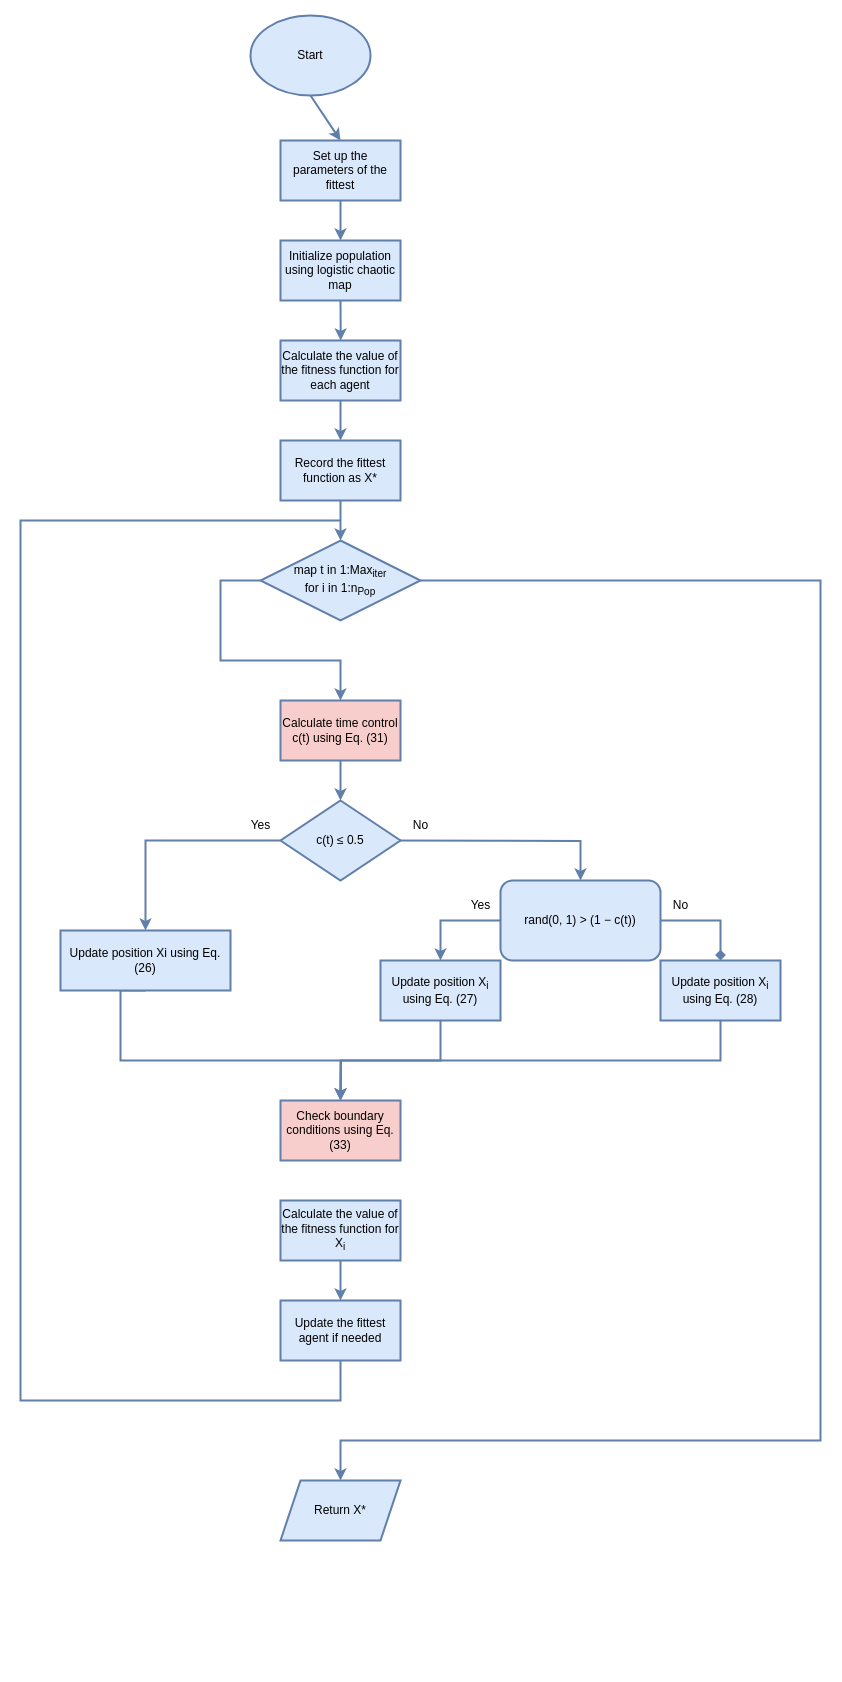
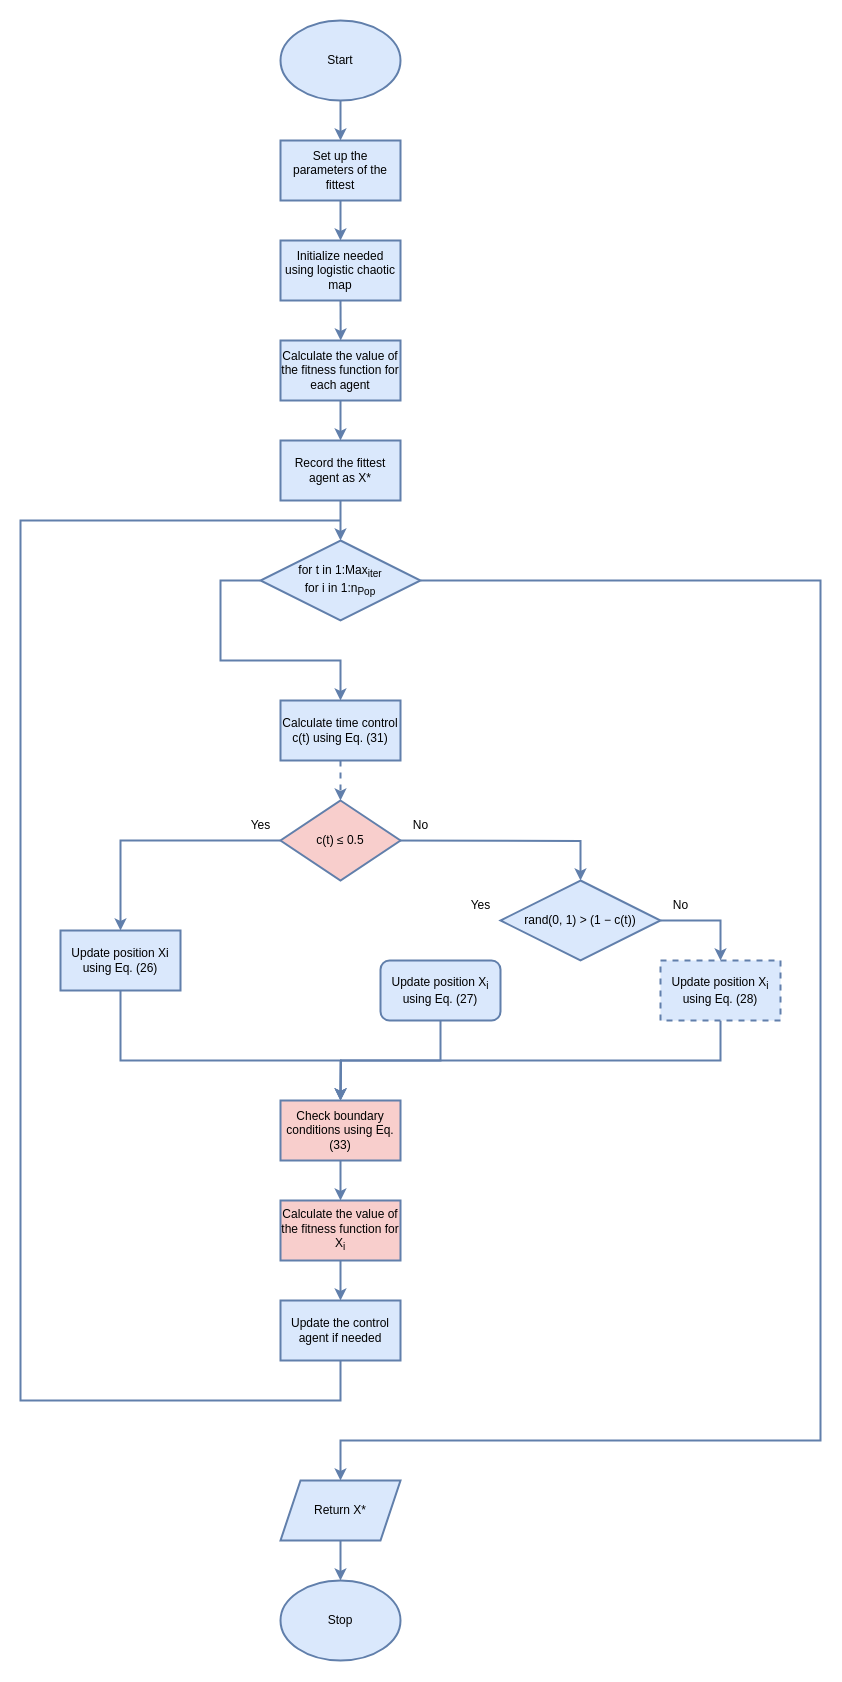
node "Start": moved (311, 56) -> (341, 61)
node "Initialize population using logistic chaotic map": label "Initialize population using logistic chaotic map" -> "Initialize needed using logistic chaotic map"
node "Record the fittest function as X*": label "Record the fittest function as X*" -> "Record the fittest agent as X*"
node "map t in 1:Maxiter for i in 1:nPop": label "map t in 1:Maxiter for i in 1:nPop" -> "for t in 1:Maxiter for i in 1:nPop"
node "Calculate time control c(t) using Eq. (31)": fillcolor #f8cecc -> #dae8fc
edge "Calculate time control c(t) using Eq. (31)" -> "c(t) ≤ 0.5": style solid -> dashed
node "c(t) ≤ 0.5": fillcolor #dae8fc -> #f8cecc
edge "rand(0, 1) > (1 − c(t))" -> "Update position Xi using Eq. (27)": removed
node "rand(0, 1) > (1 − c(t))": shape rounded rectangle -> diamond
edge "rand(0, 1) > (1 − c(t))" -> "Update position Xi using Eq. (28)": arrowhead diamond -> classic
node "Update position Xi using Eq. (26)": size 170x60 -> 120x60
node "Update position Xi using Eq. (27)": shape rectangle -> rounded rectangle
node "Update position Xi using Eq. (28)": style solid -> dashed
edge "Check boundary conditions using Eq. (33)" -> "Calculate the value of the fitness function for Xi": added
node "Calculate the value of the fitness function for Xi": fillcolor #dae8fc -> #f8cecc
node "Update the fittest agent if needed": label "Update the fittest agent if needed" -> "Update the control agent if needed"
edge "Return X*" -> "Stop": added
node "Stop": added
